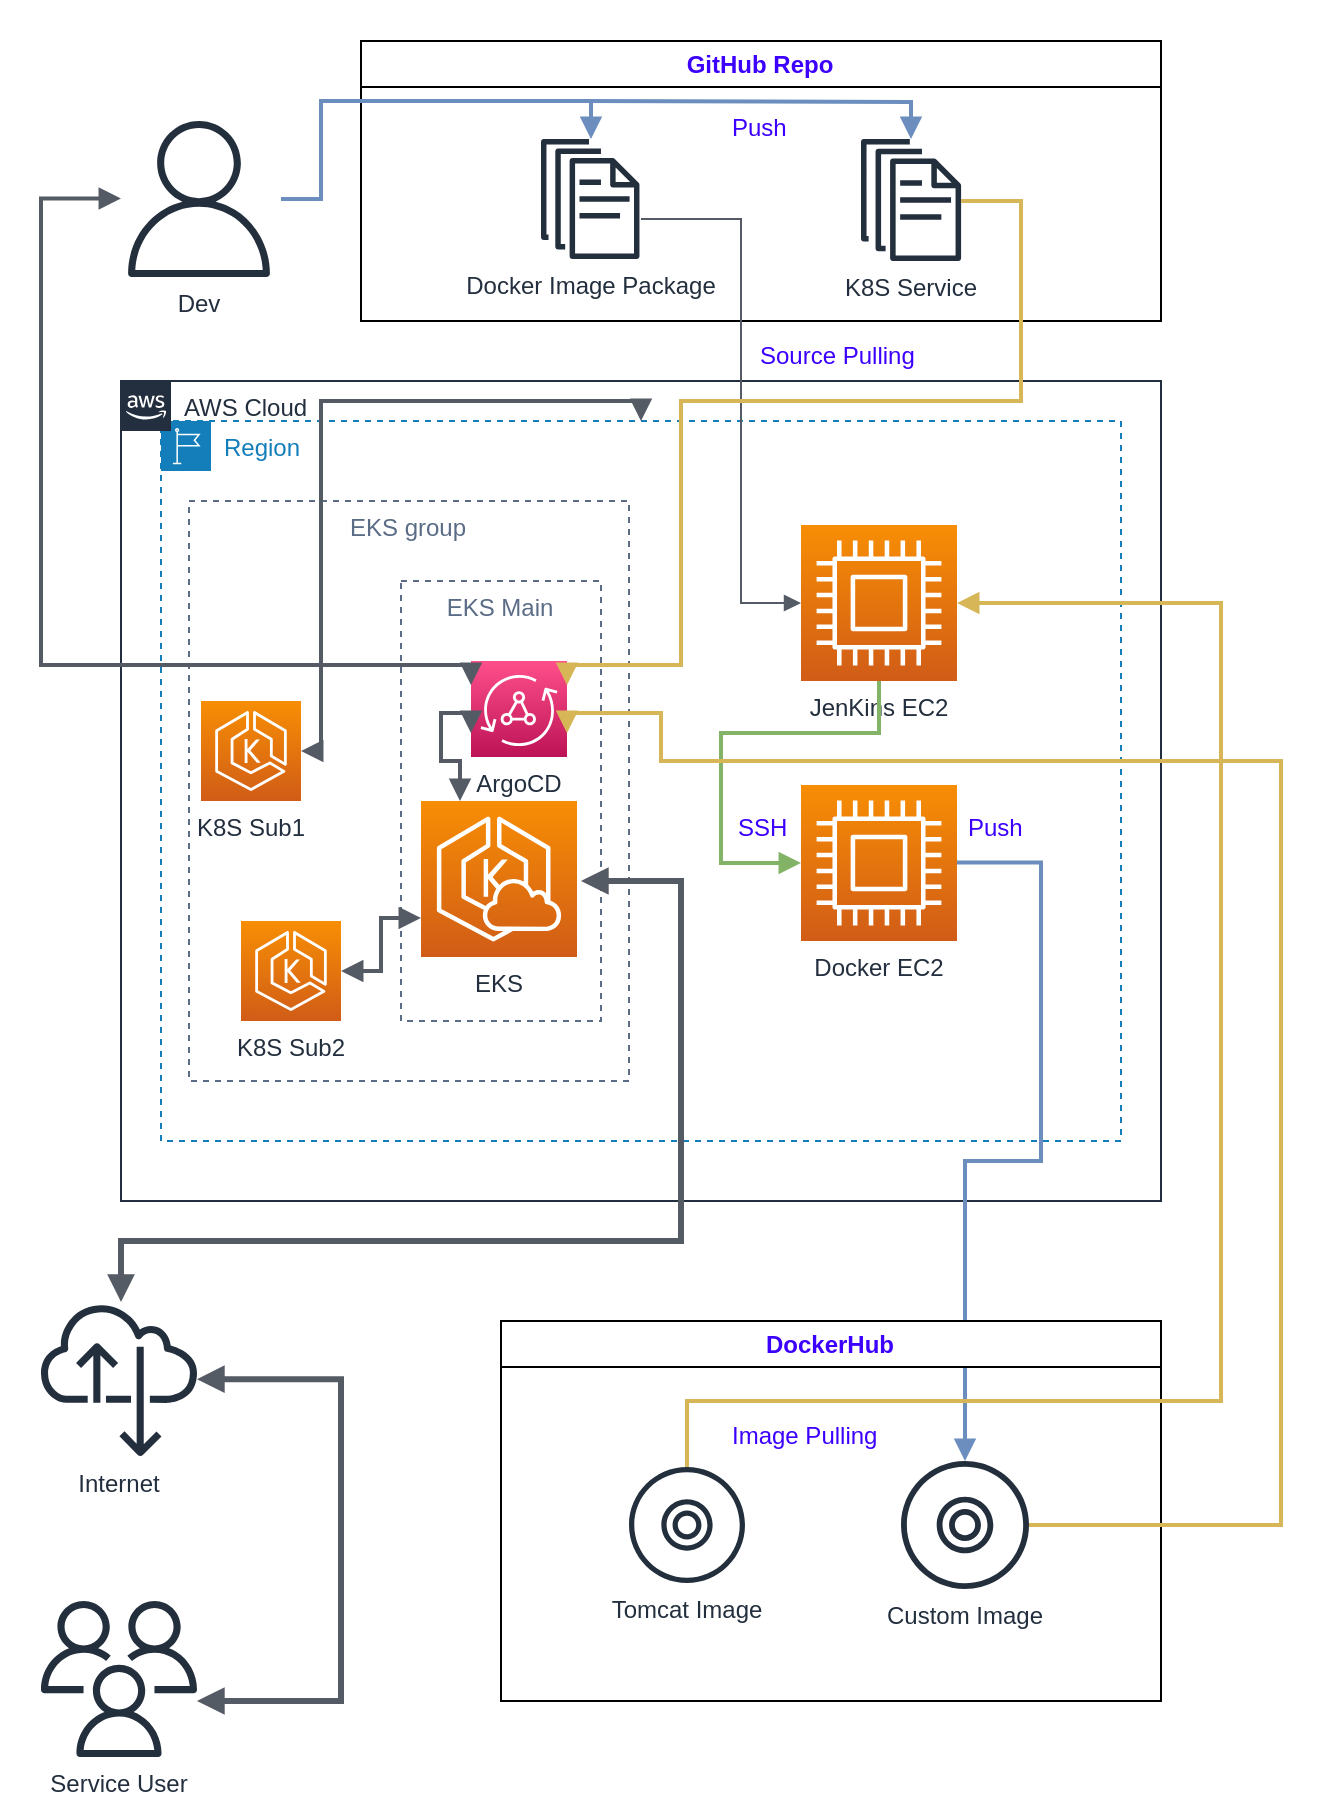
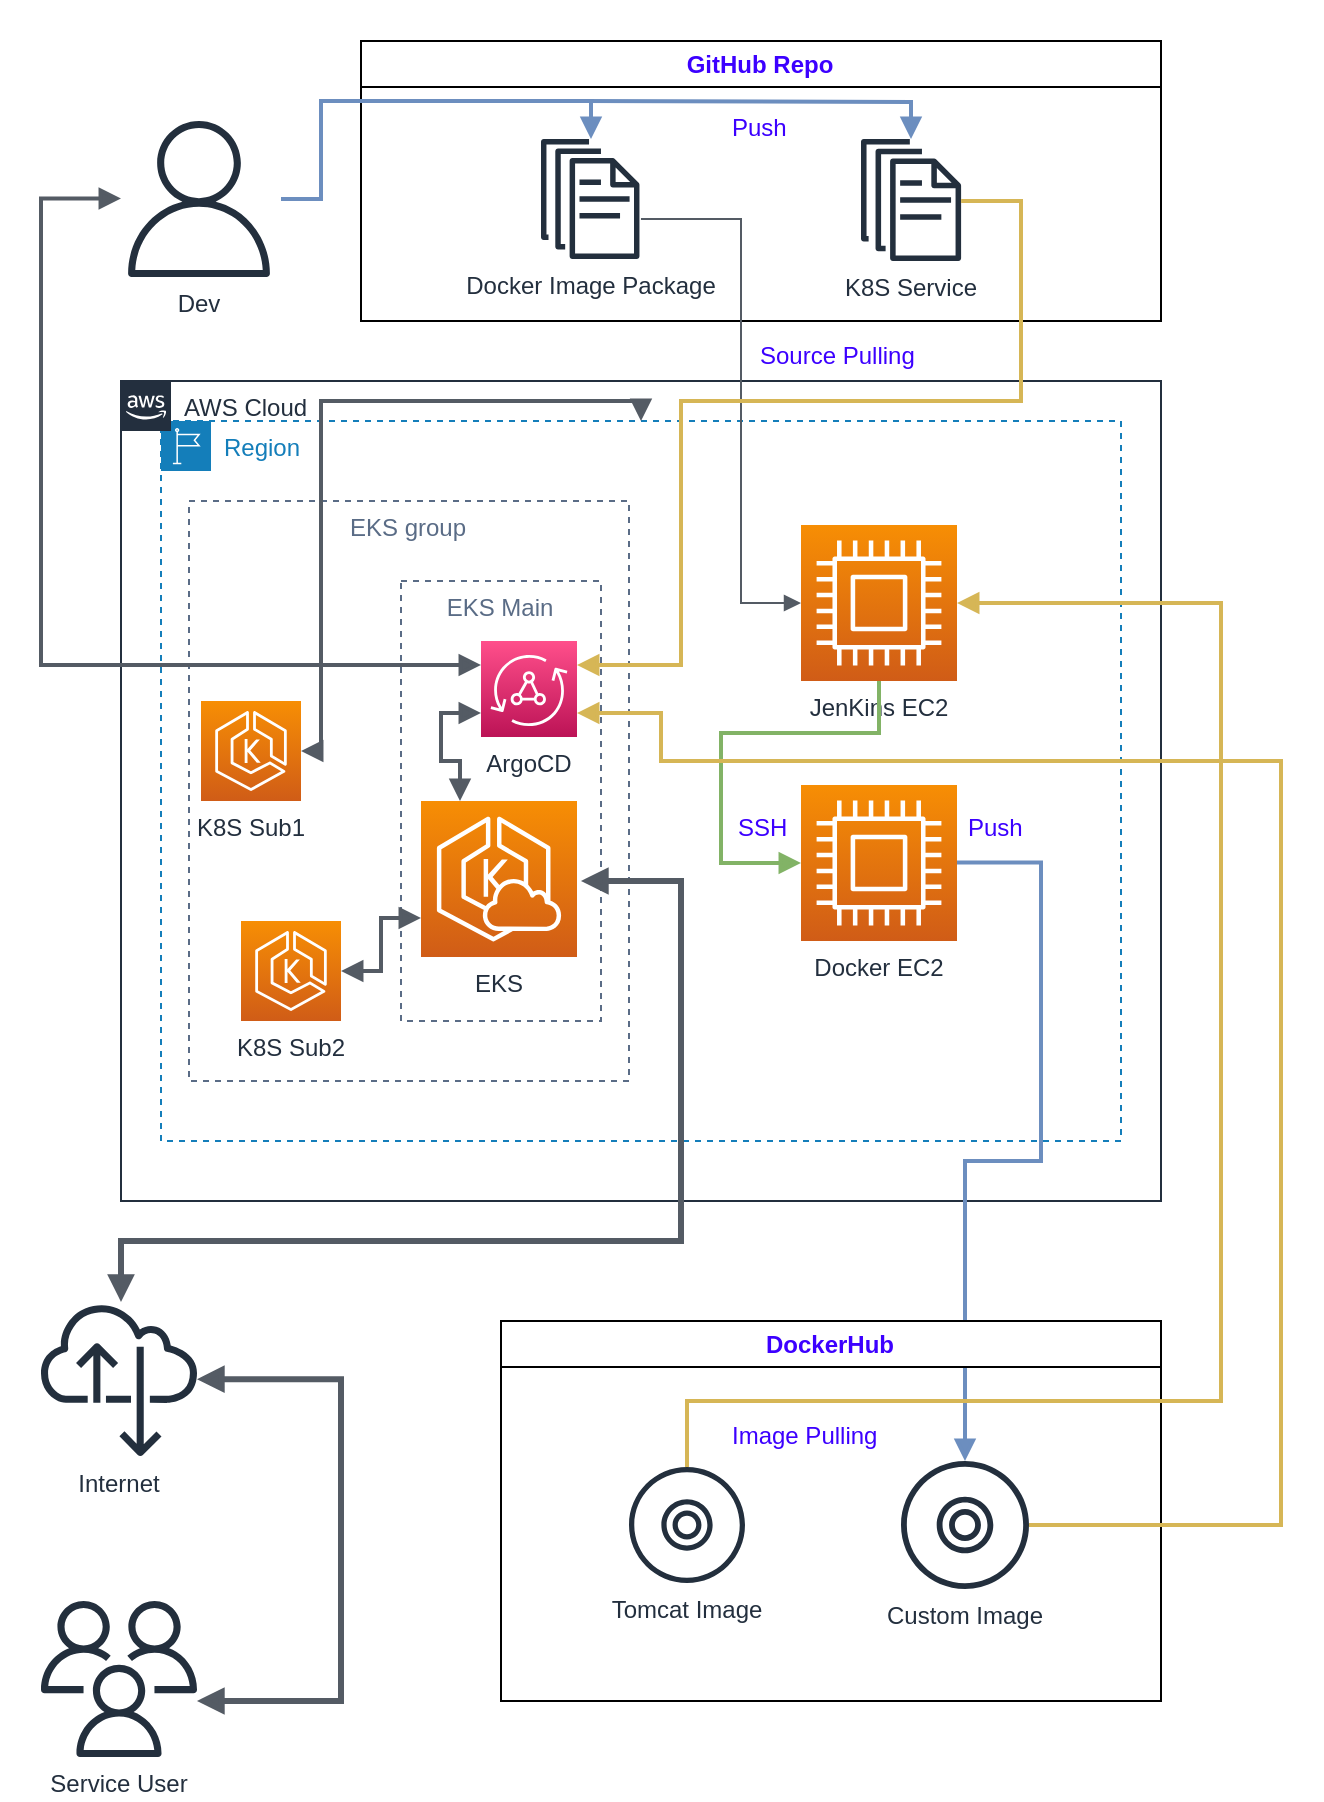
node "ArgoCD": moved (519, 709) -> (529, 689)
